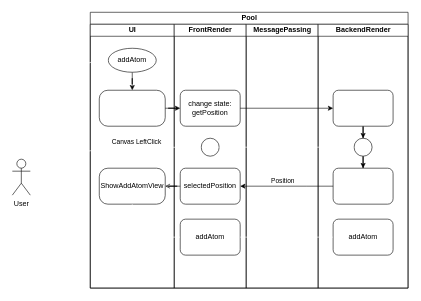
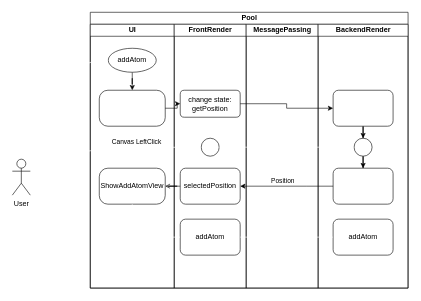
node "change state: getPosition": size 60x36 -> 60x27
